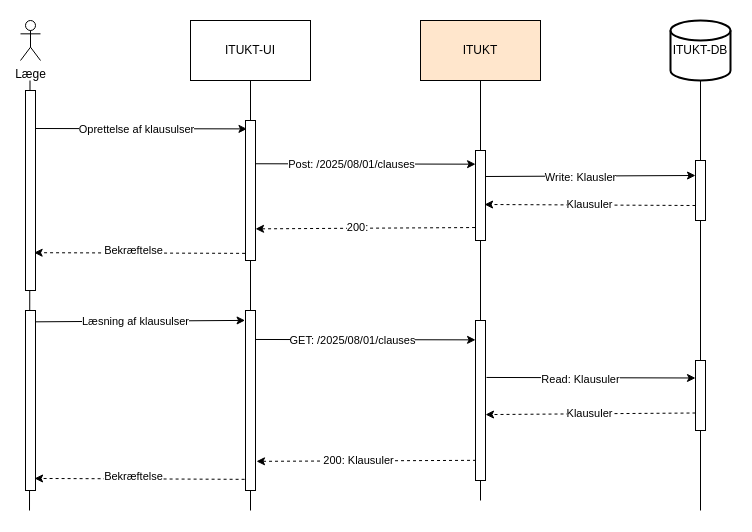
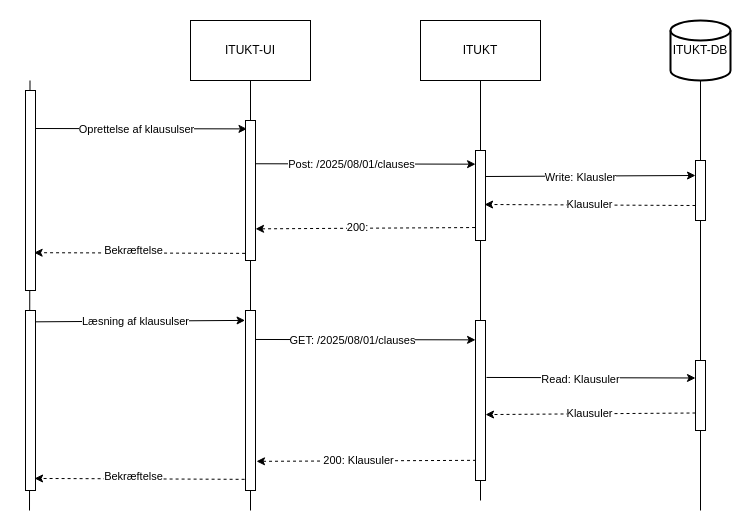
node "Læge": removed
node "ITUKT": fillcolor #ffe6cc -> #ffffff
